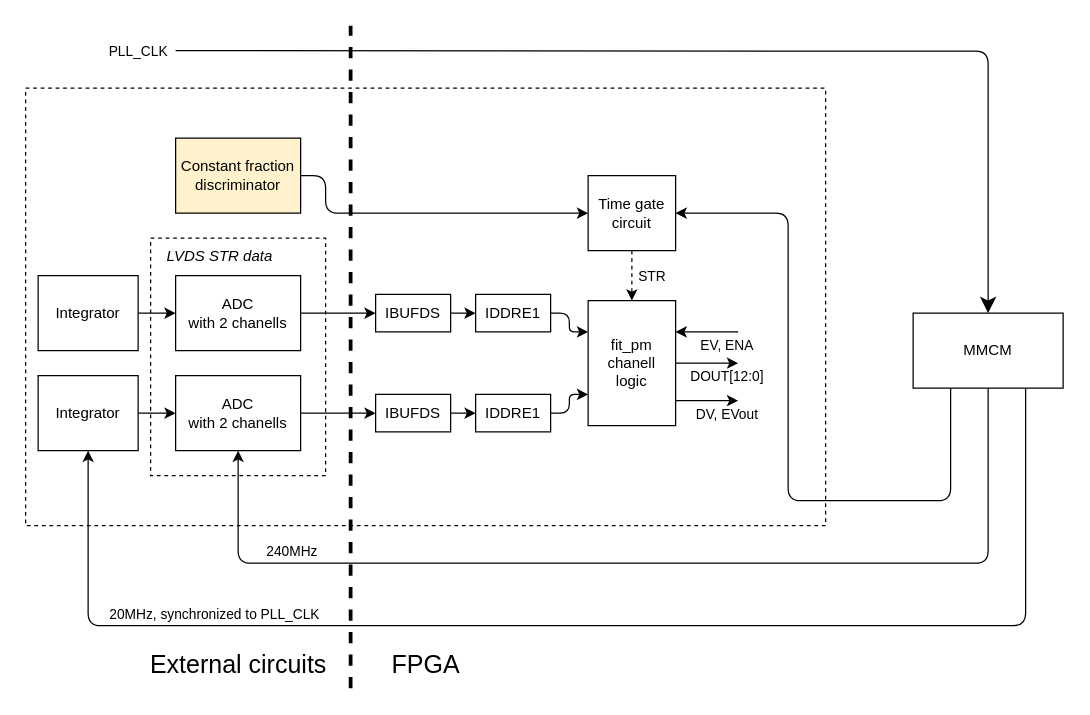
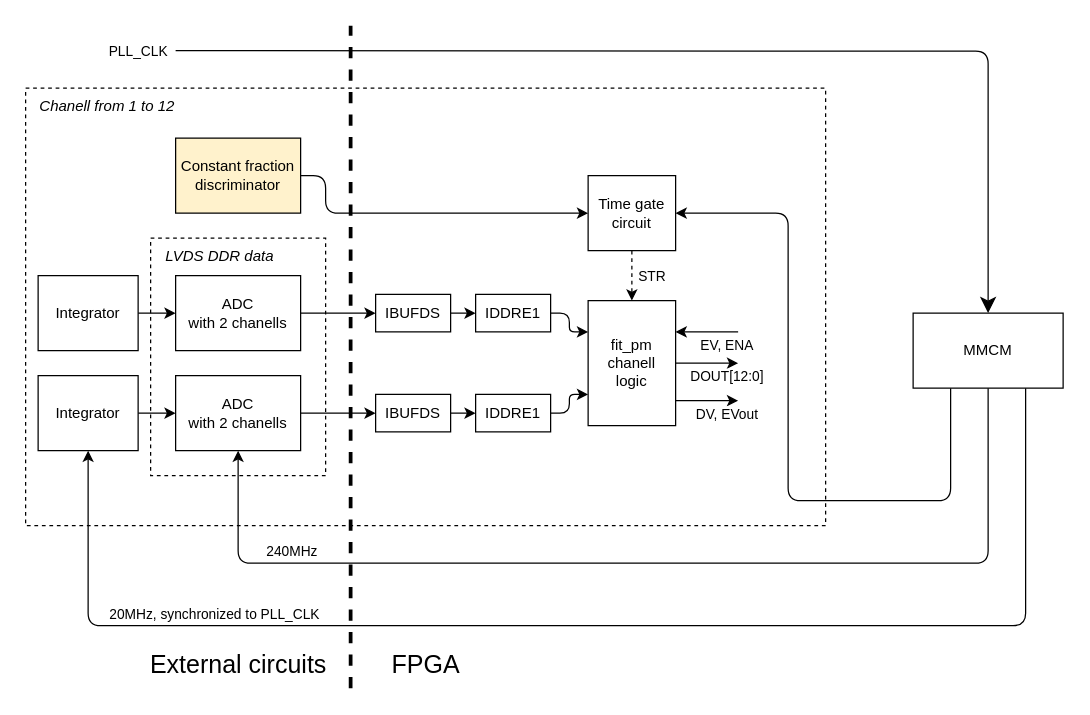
node "Chanell from 1 to 12": added
node "LVDS STR data": label "LVDS STR data" -> "LVDS DDR data"
